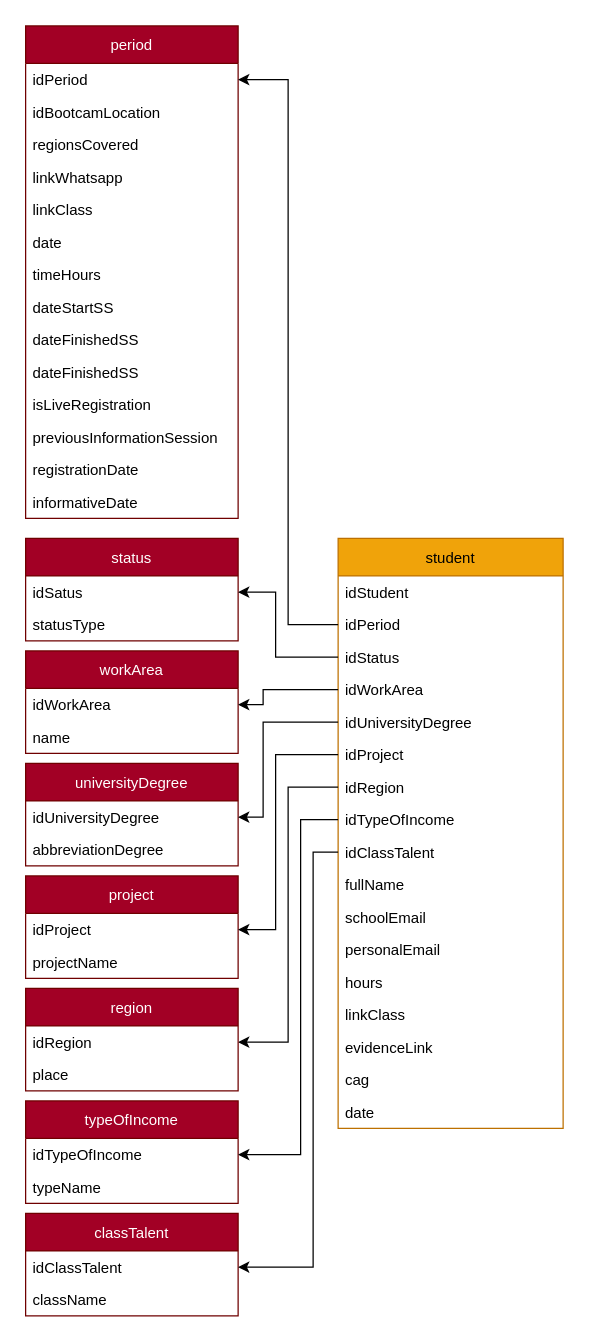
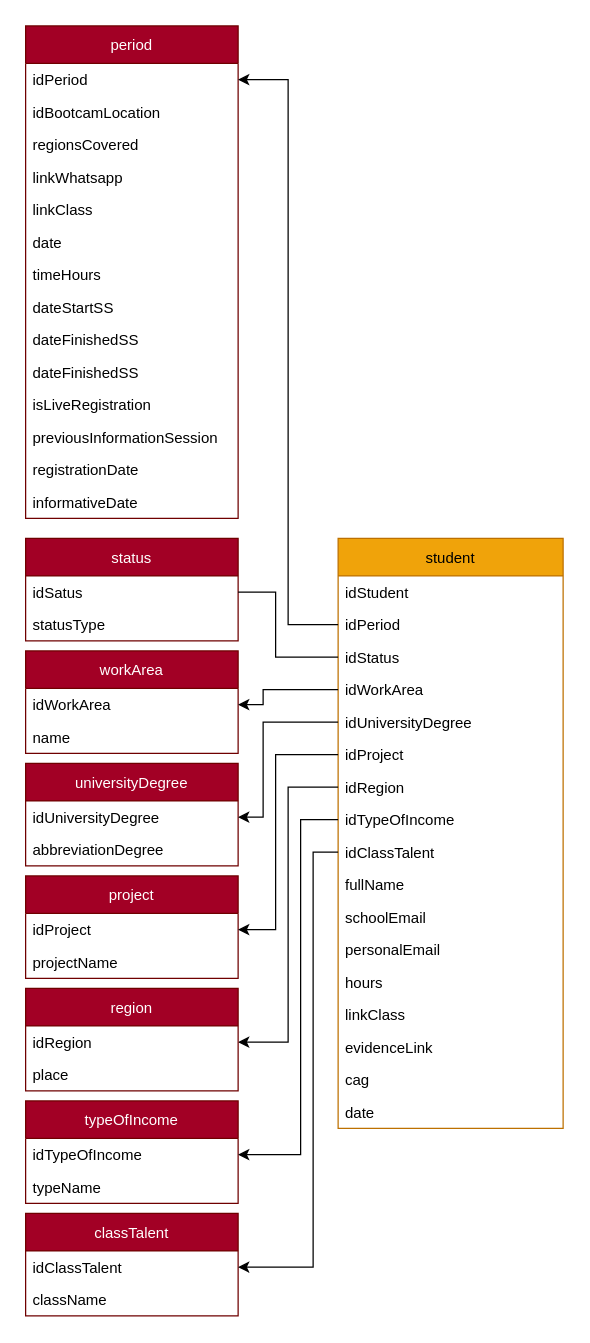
edge "idStatus" -> "idSatus": arrowhead classic -> none
